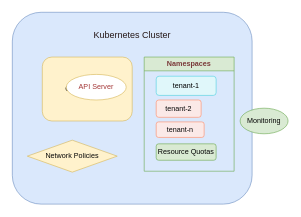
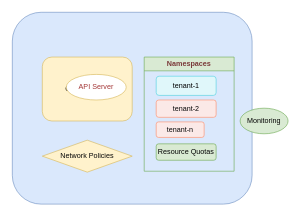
node "Kubernetes Cluster": removed
node "tenant-2": size 45x17 -> 60x17
node "Network Policies": moved (72, 156) -> (87, 156)
